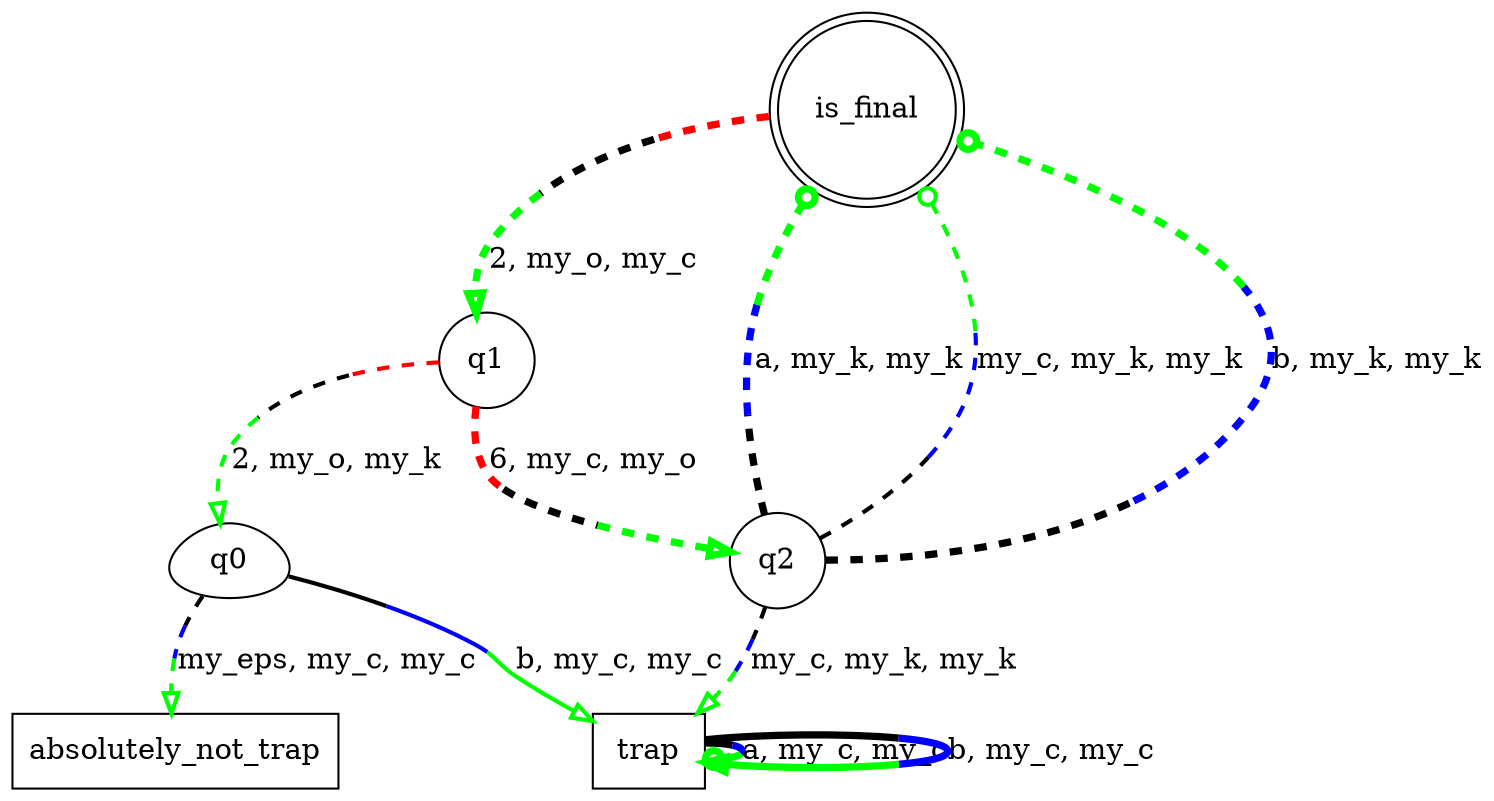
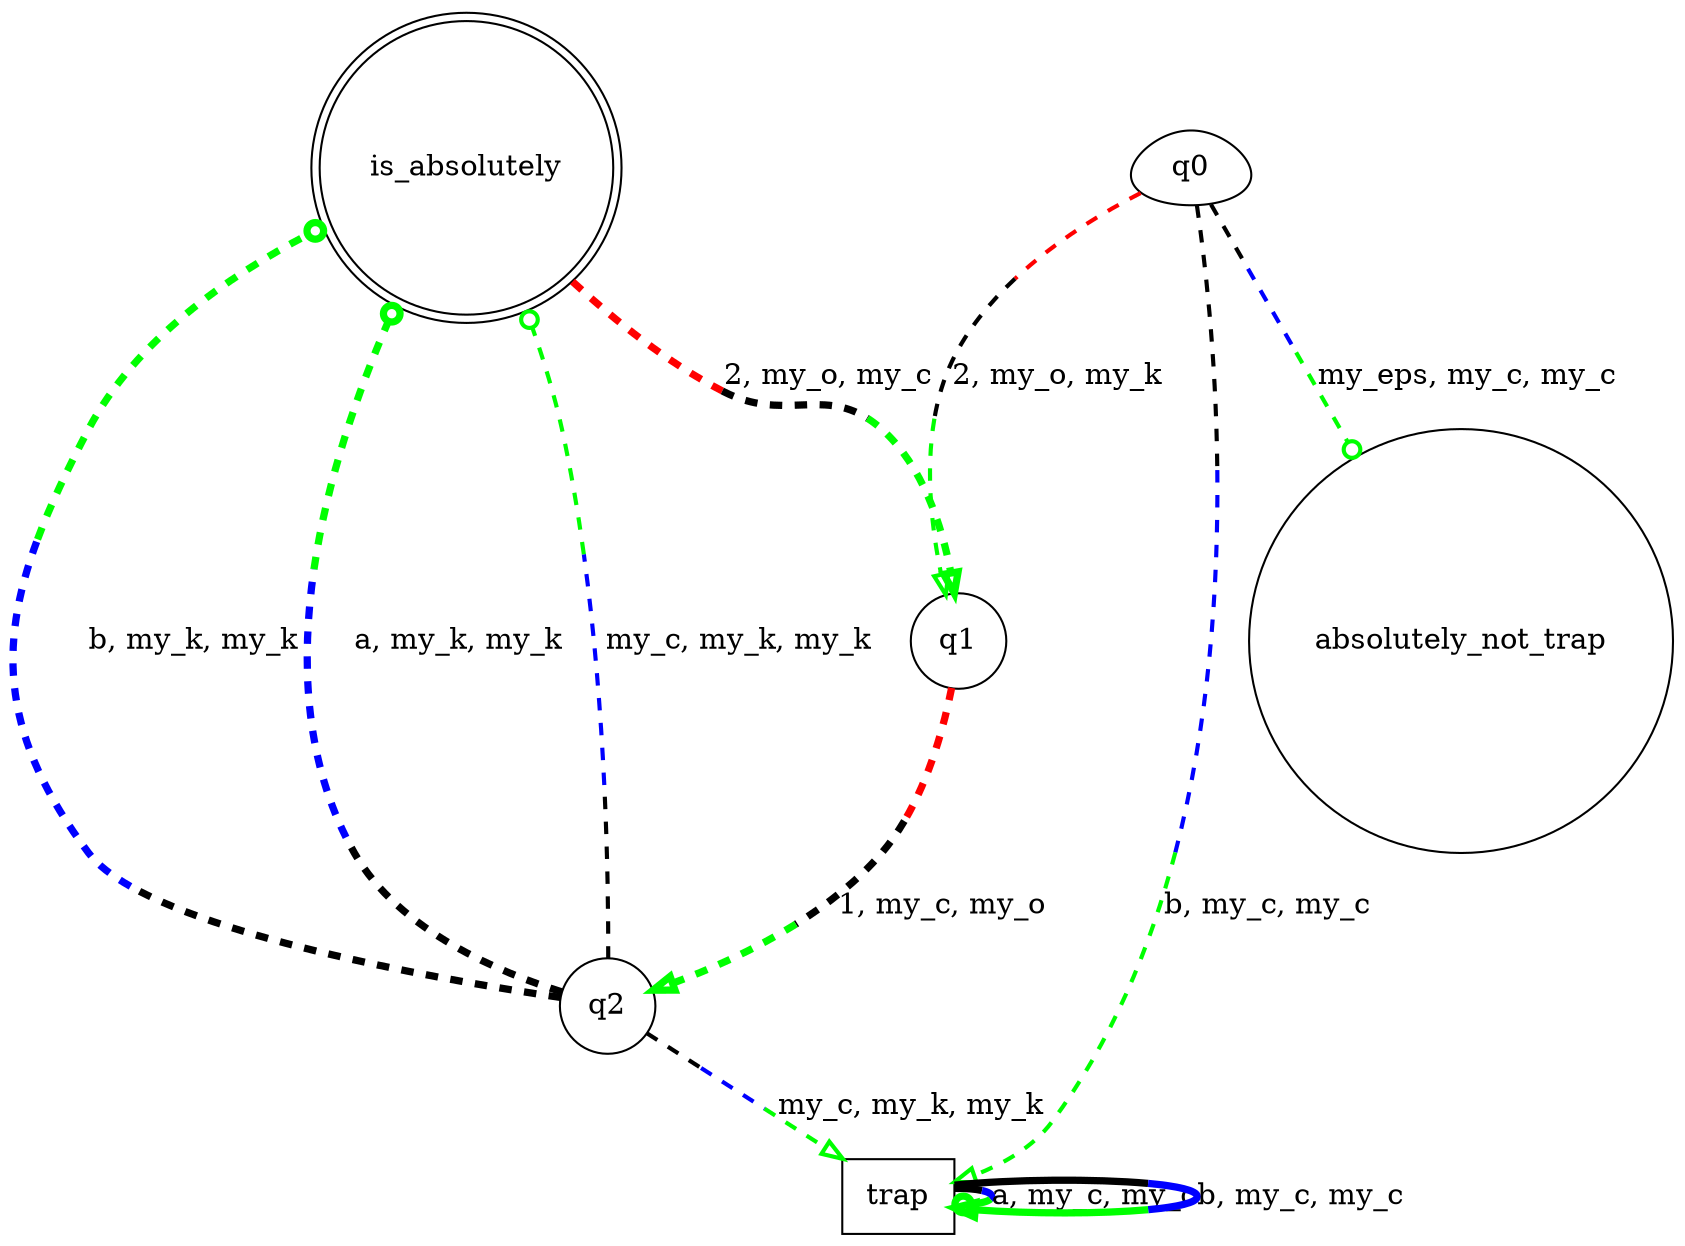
node "is_final": label "is_final" -> "is_absolutely"
edge "q1" -> "q0": reversed
edge "q1" -> "q2": label "6, my_c, my_o" -> "1, my_c, my_o"
edge "q0" -> "trap": style bold -> dashed
edge "q0" -> "absolutely_not_trap": arrowhead onormal -> odot
node "absolutely_not_trap": shape box -> circle
